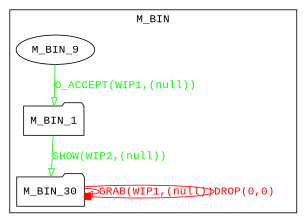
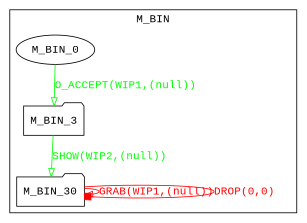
node "M_BIN_9": label "M_BIN_9" -> "M_BIN_0"
node "M_BIN_1": label "M_BIN_1" -> "M_BIN_3"
